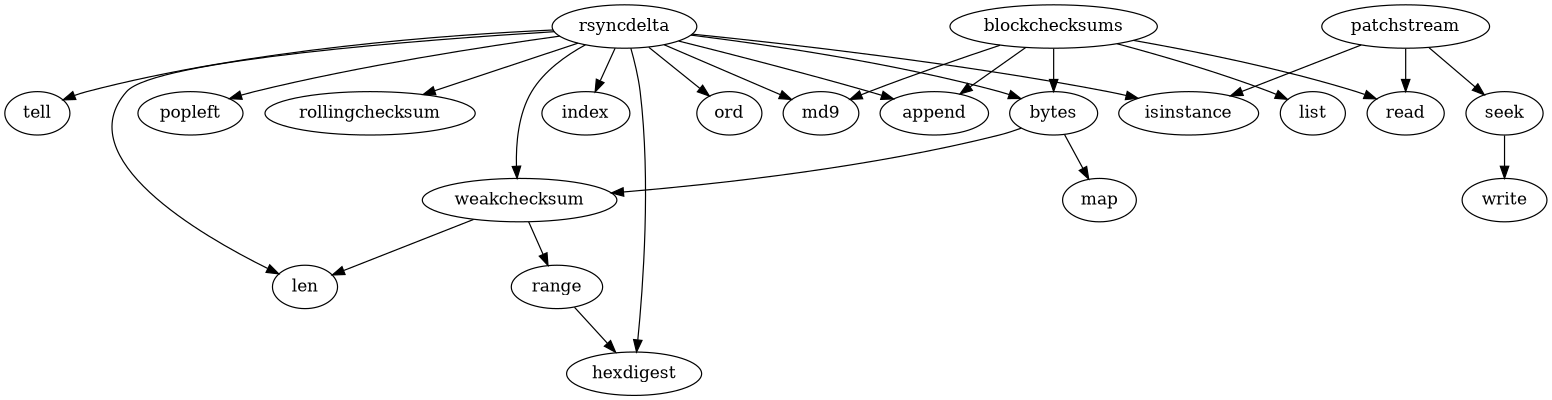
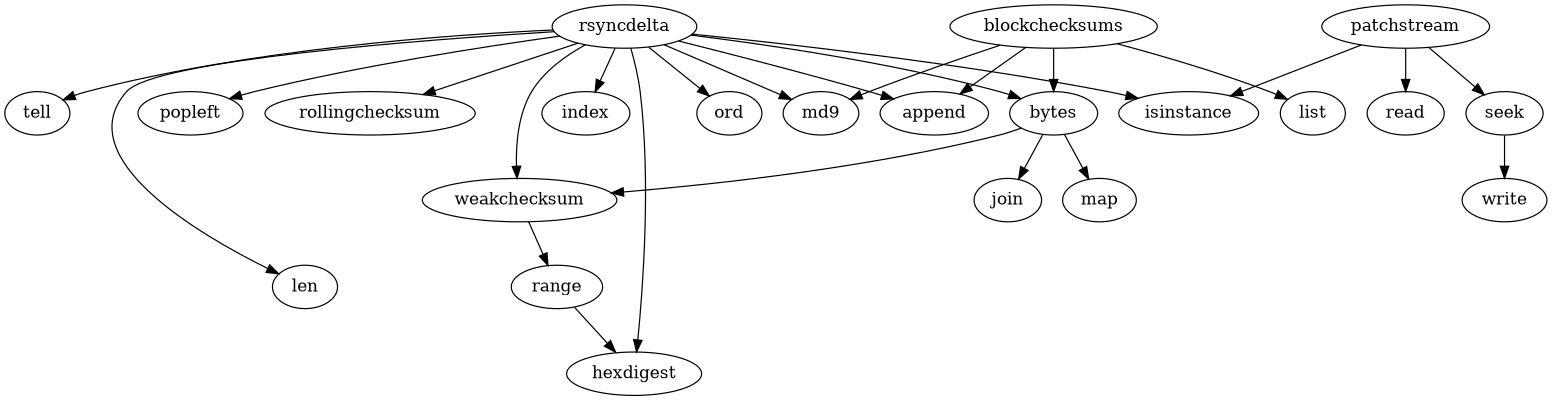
edge "blockchecksums" -> "read": removed
node "join": added
edge "weakchecksum" -> "len": removed
